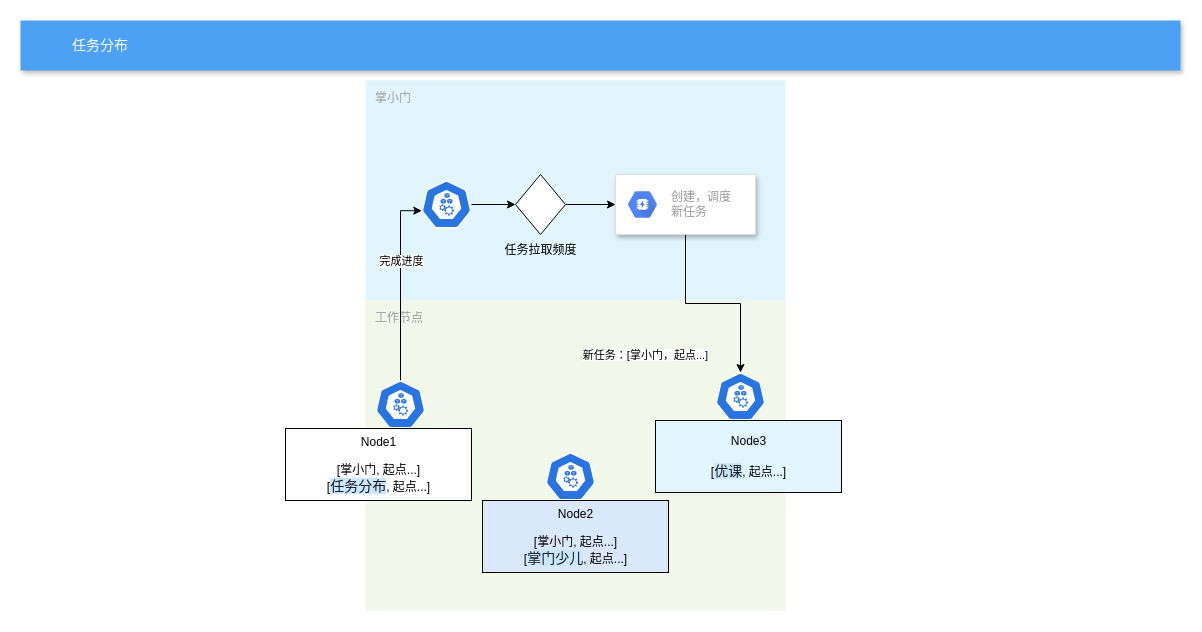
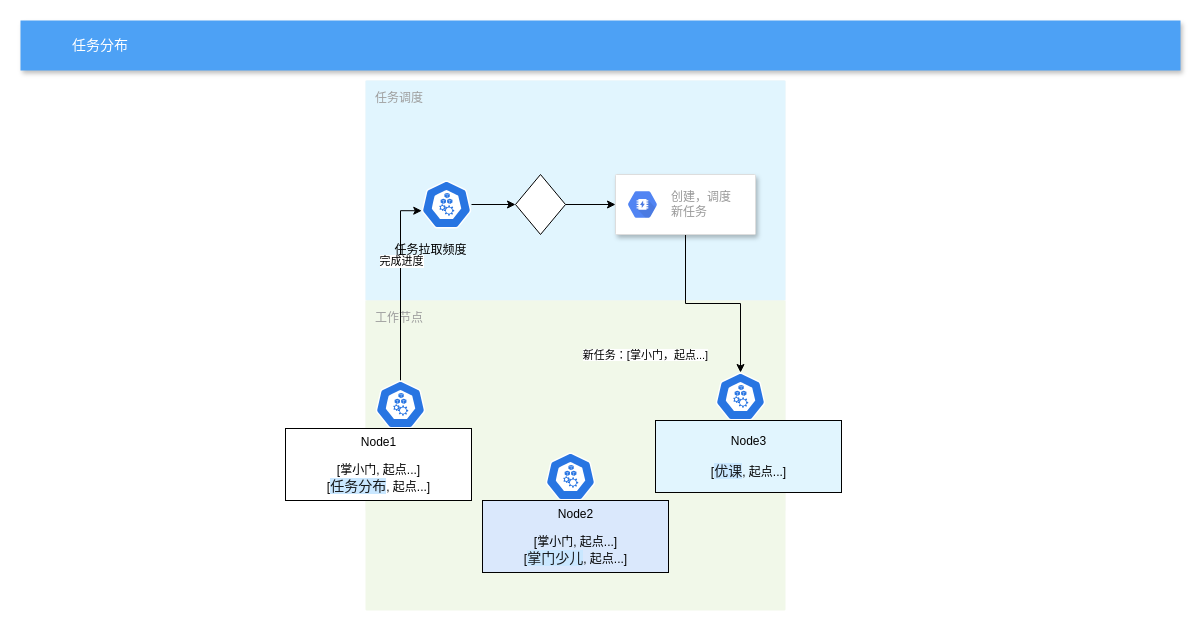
node "掌小门": label "掌小门" -> "任务调度"
node "任务拉取频度": moved (541, 251) -> (431, 251)
